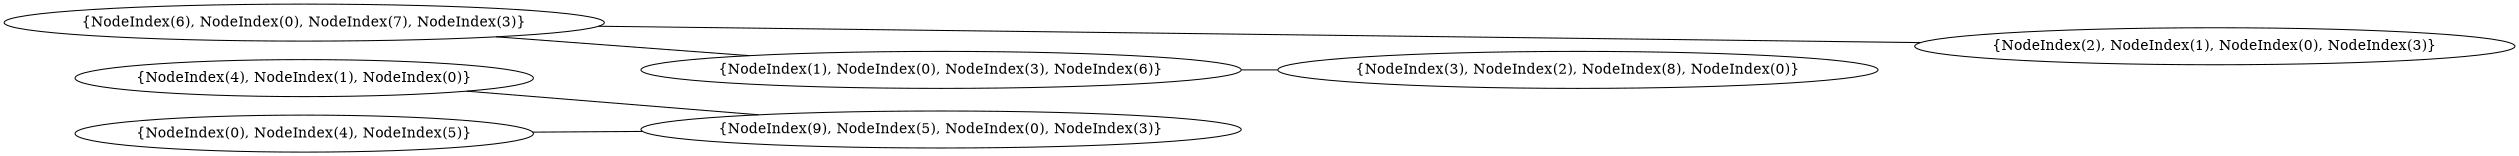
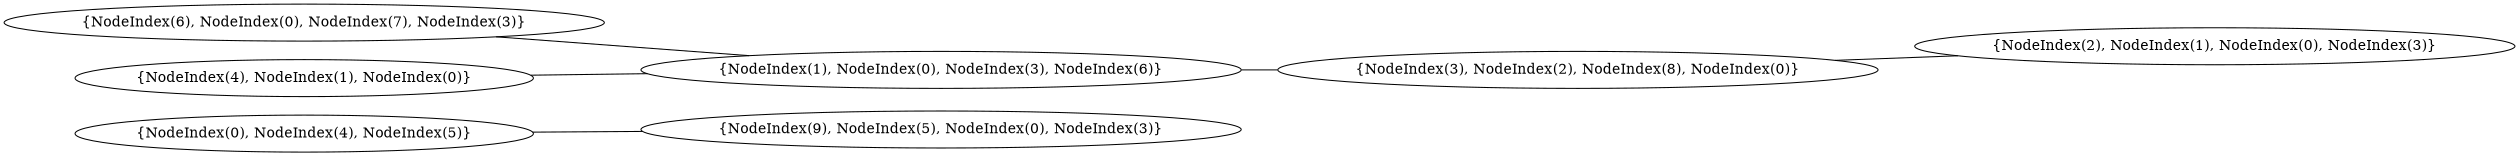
edge "{NodeIndex(6), NodeIndex(0), NodeIndex(7), NodeIndex(3)}" -- "{NodeIndex(2), NodeIndex(1), NodeIndex(0), NodeIndex(3)}": now "{NodeIndex(3), NodeIndex(2), NodeIndex(8), NodeIndex(0)}" -- "{NodeIndex(2), NodeIndex(1), NodeIndex(0), NodeIndex(3)}"
edge "{NodeIndex(4), NodeIndex(1), NodeIndex(0)}" -- "{NodeIndex(9), NodeIndex(5), NodeIndex(0), NodeIndex(3)}": now "{NodeIndex(4), NodeIndex(1), NodeIndex(0)}" -- "{NodeIndex(1), NodeIndex(0), NodeIndex(3), NodeIndex(6)}"
